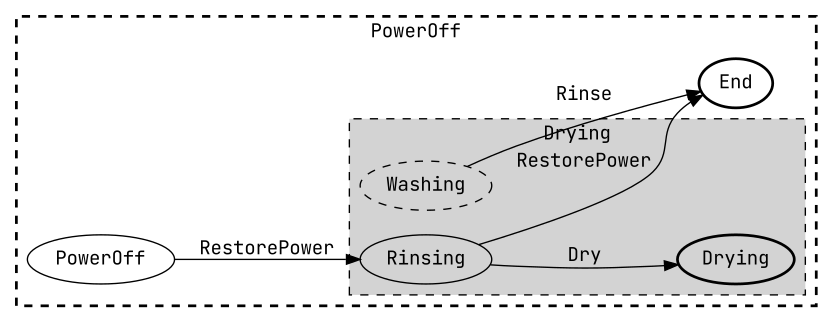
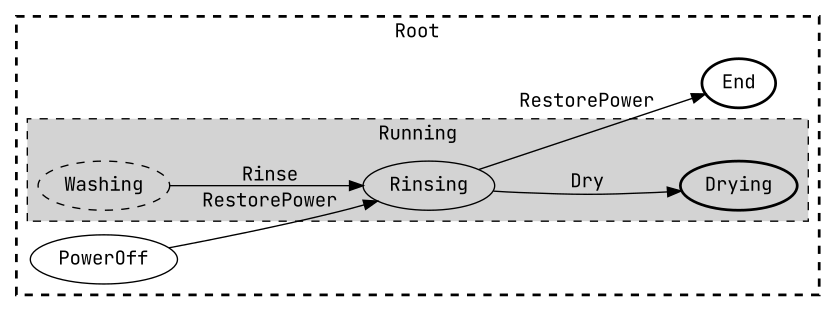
cluster "PowerOff": label "PowerOff" -> "Root"
edge "Washing" -> "End": now "Washing" -> "Rinsing"
cluster "Drying": label "Drying" -> "Running"
